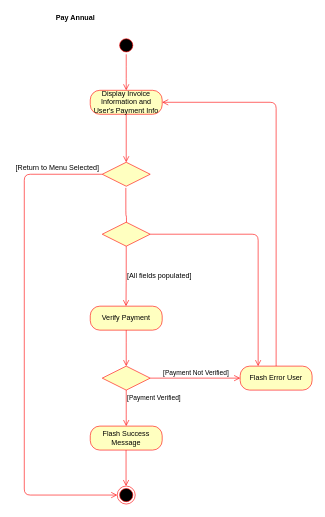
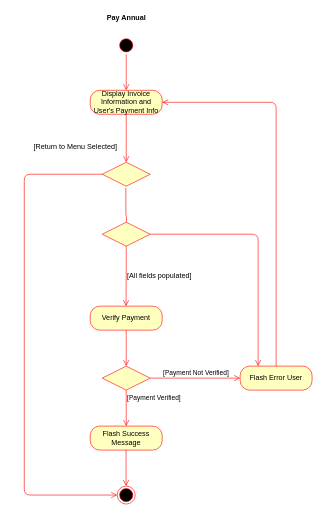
node "Pay Annual": moved (75, 18) -> (126, 18)
node "[Return to Menu Selected]": moved (57, 168) -> (75, 147)
